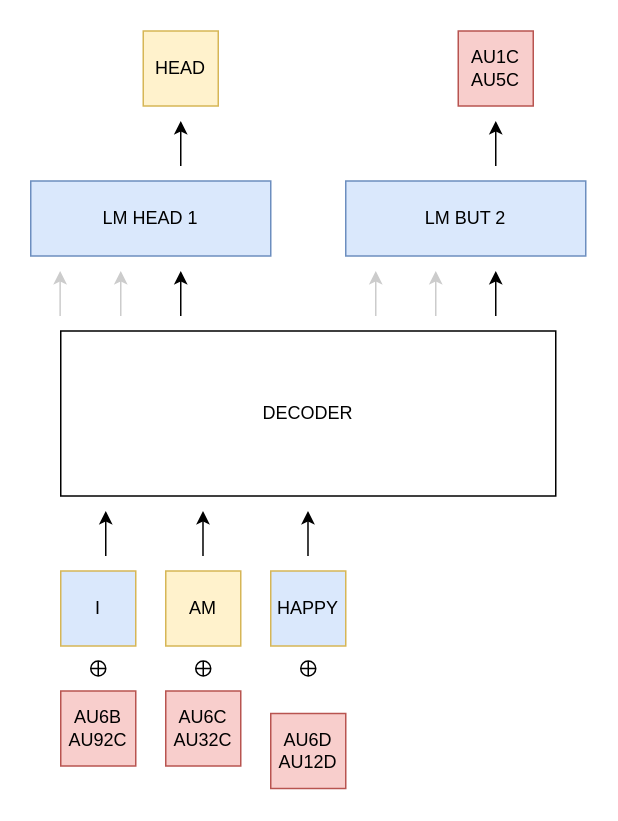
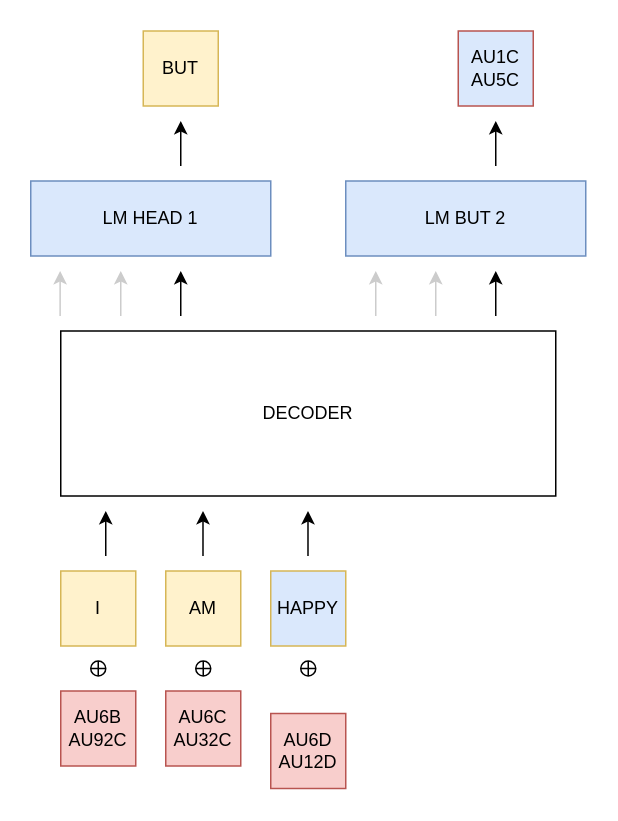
node "HEAD": label "HEAD" -> "BUT"
node "AU1C AU5C": fillcolor #f8cecc -> #dae8fc
node "I": fillcolor #dae8fc -> #fff2cc
